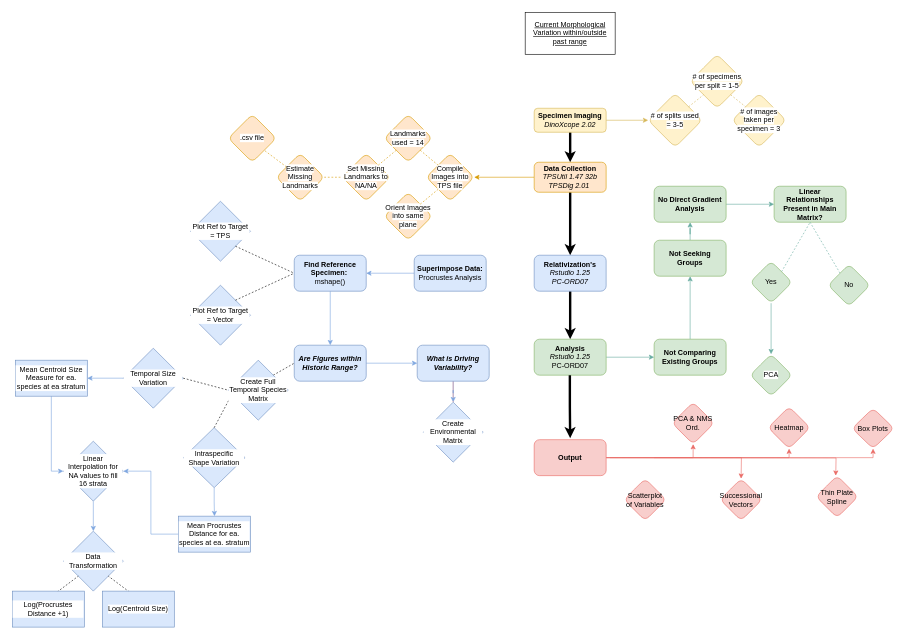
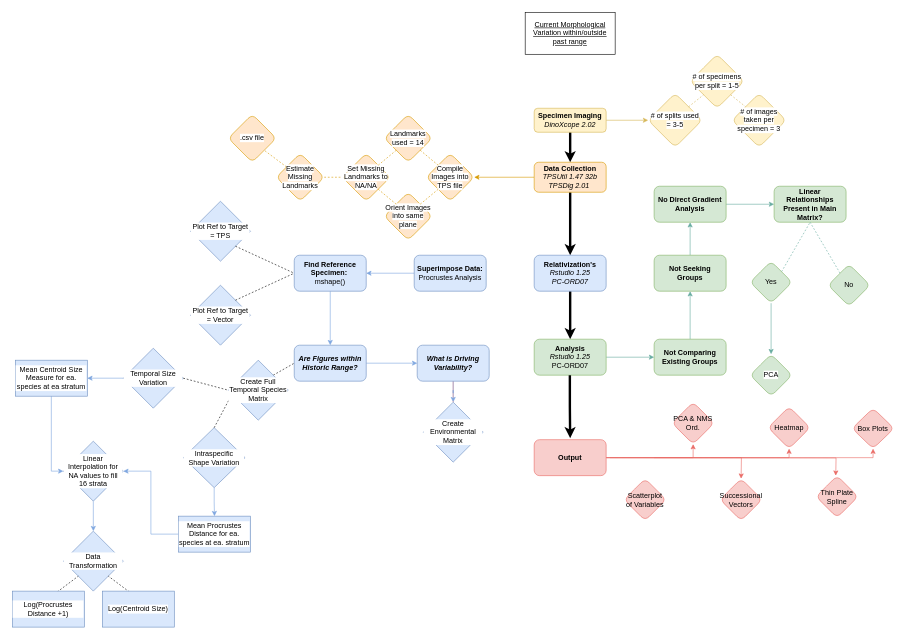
edge "Set Missing Landmarks to NA/NA" -- "Orient Images into same plane": added
node "Not Seeking Groups": moved (690, 258) -> (690, 273)
